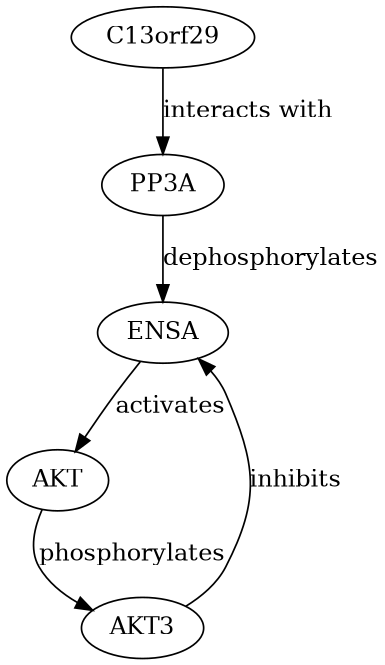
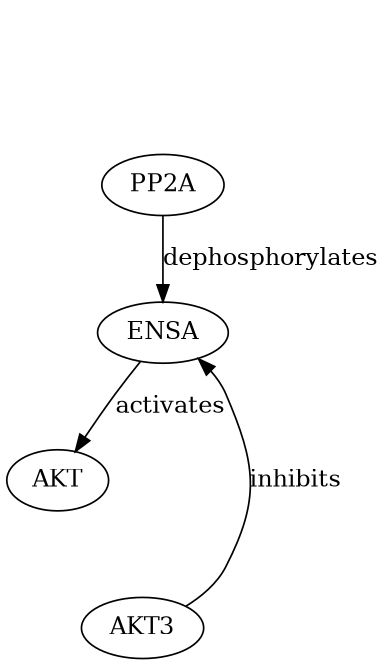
node "C13orf29": removed
node "PP3A": label "PP3A" -> "PP2A"
edge "AKT" -> "AKT3": removed, label "phosphorylates"
